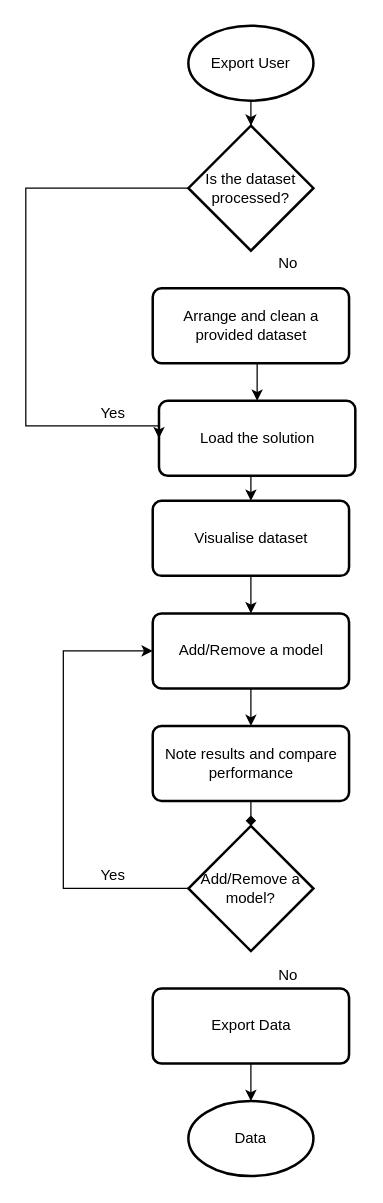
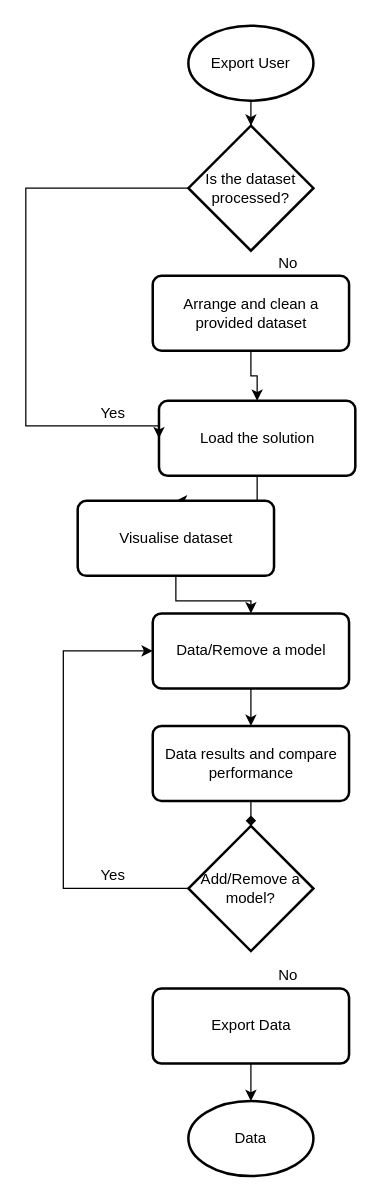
node "Arrange and clean a provided dataset": moved (251, 326) -> (251, 313)
node "Visualise dataset": moved (251, 538) -> (176, 538)
node "Add/Remove a model": label "Add/Remove a model" -> "Data/Remove a model"
node "Note results and compare performance": label "Note results and compare performance" -> "Data results and compare performance"
